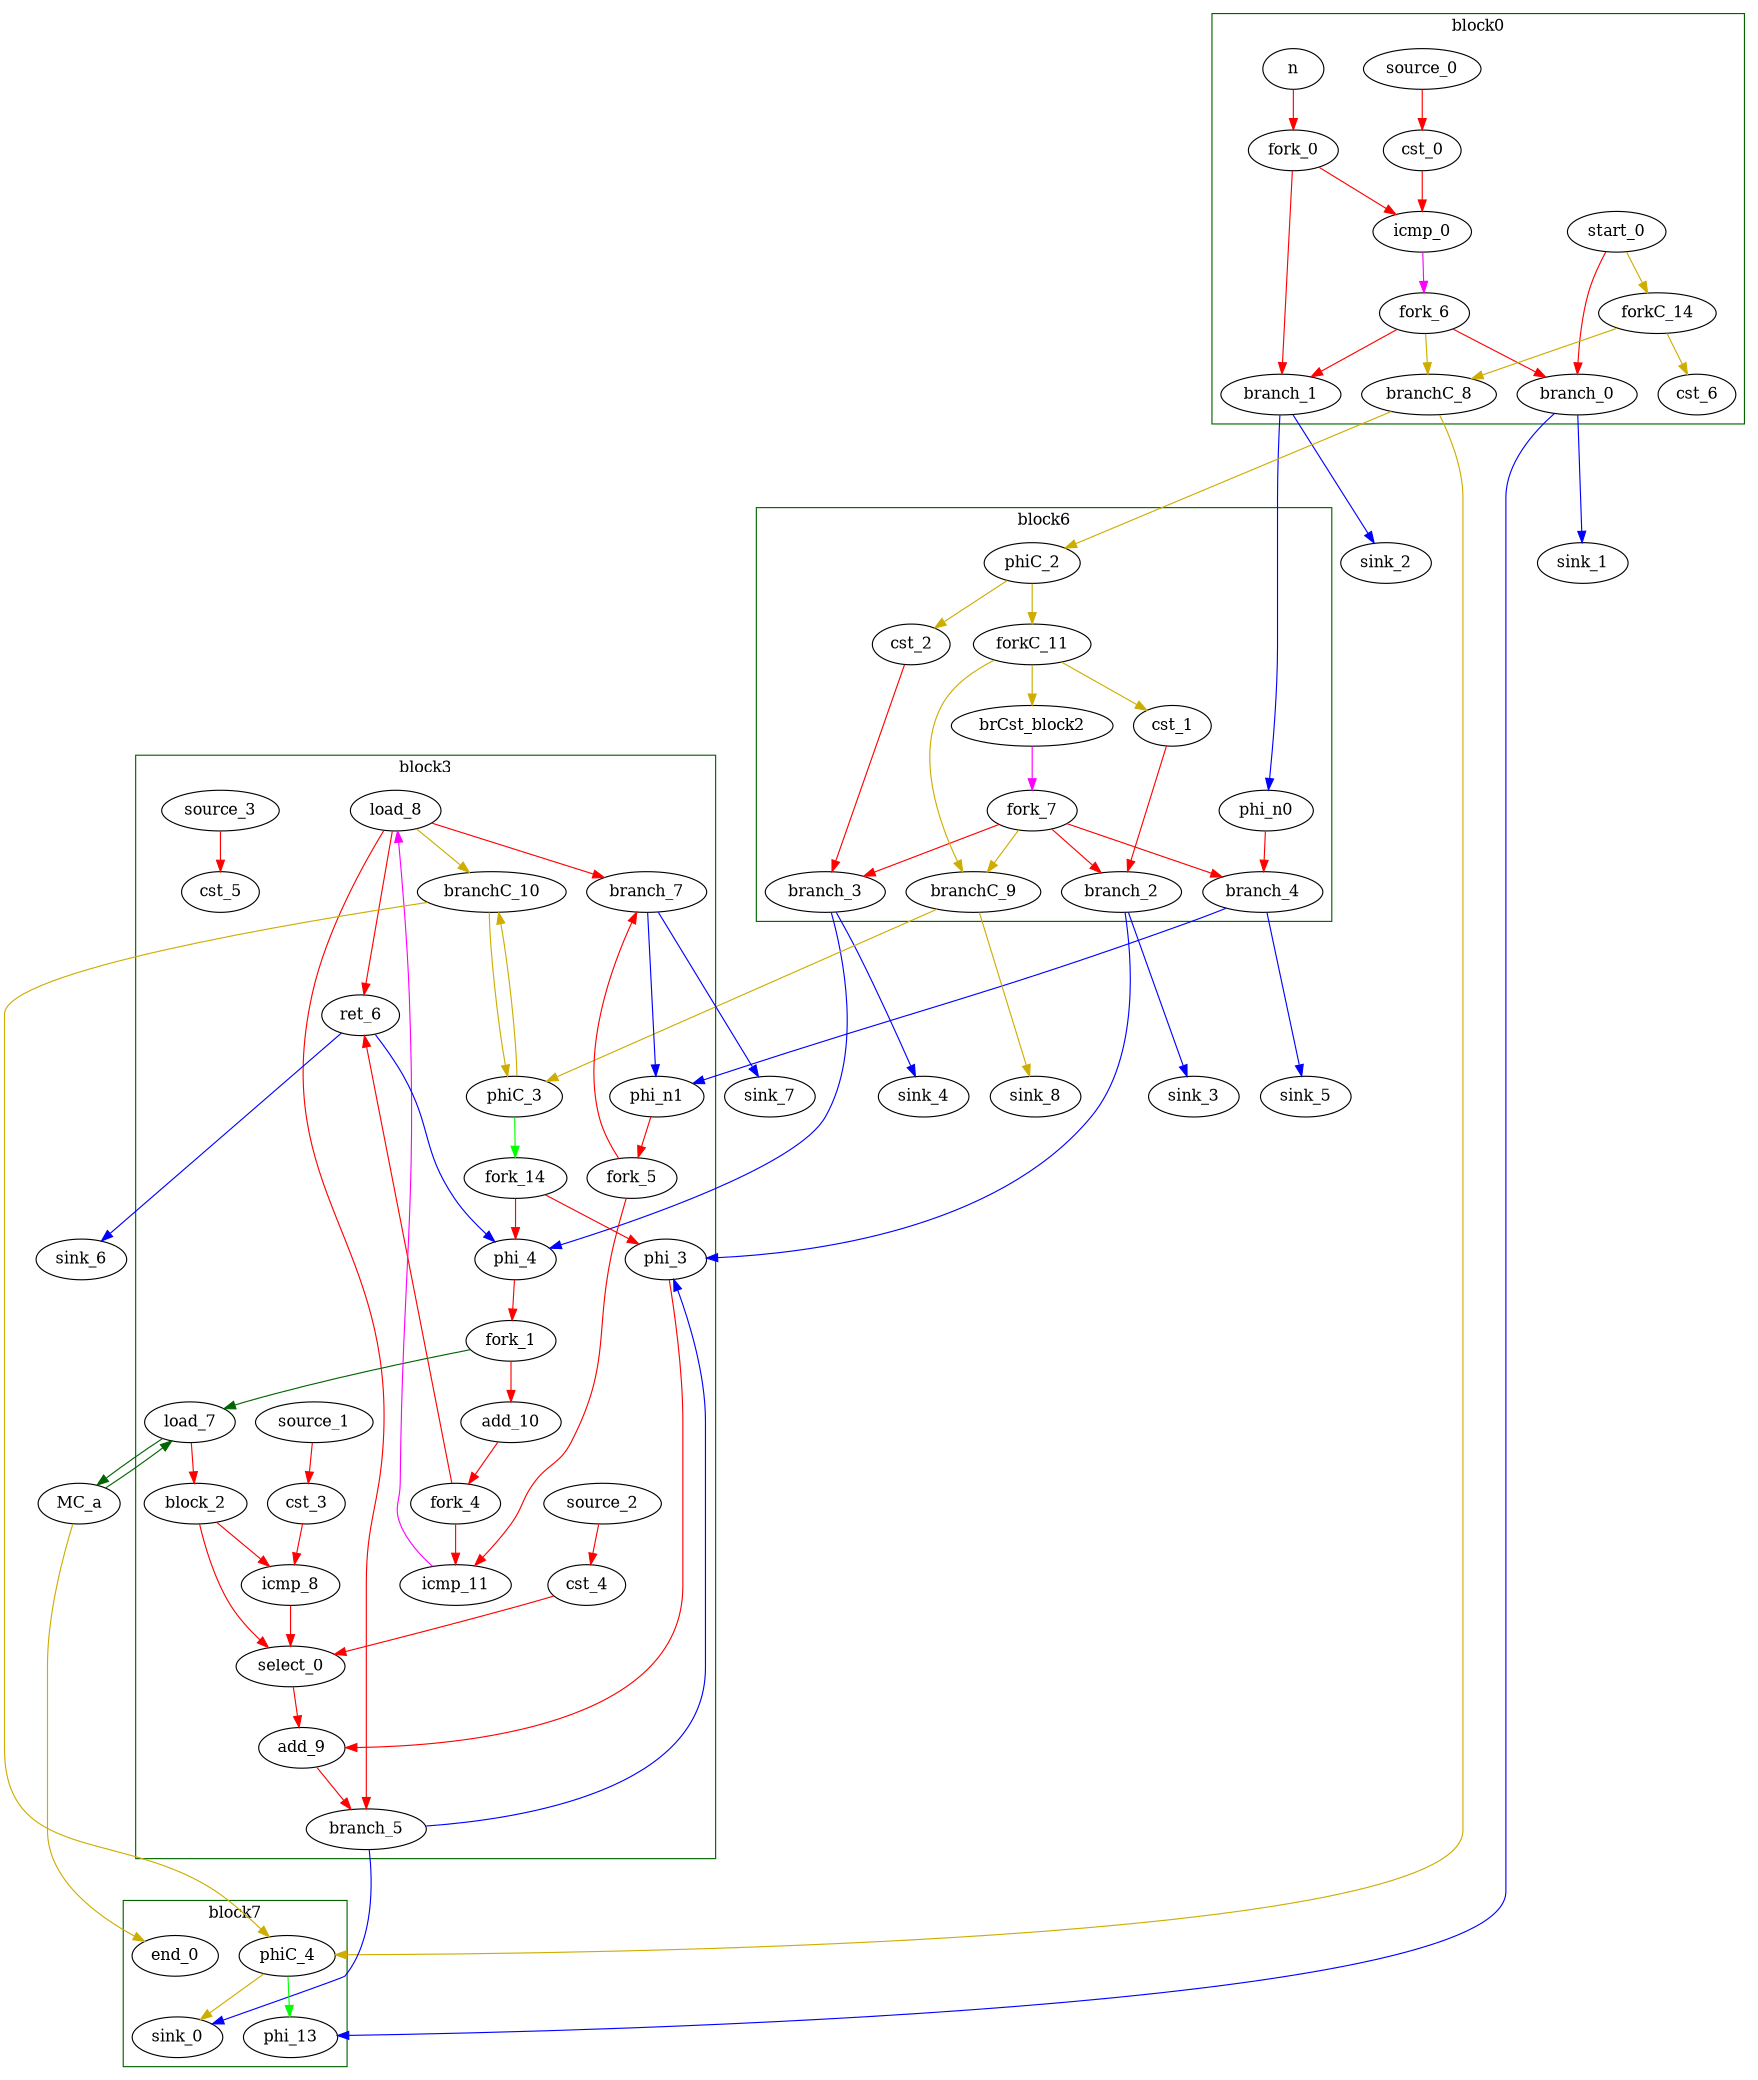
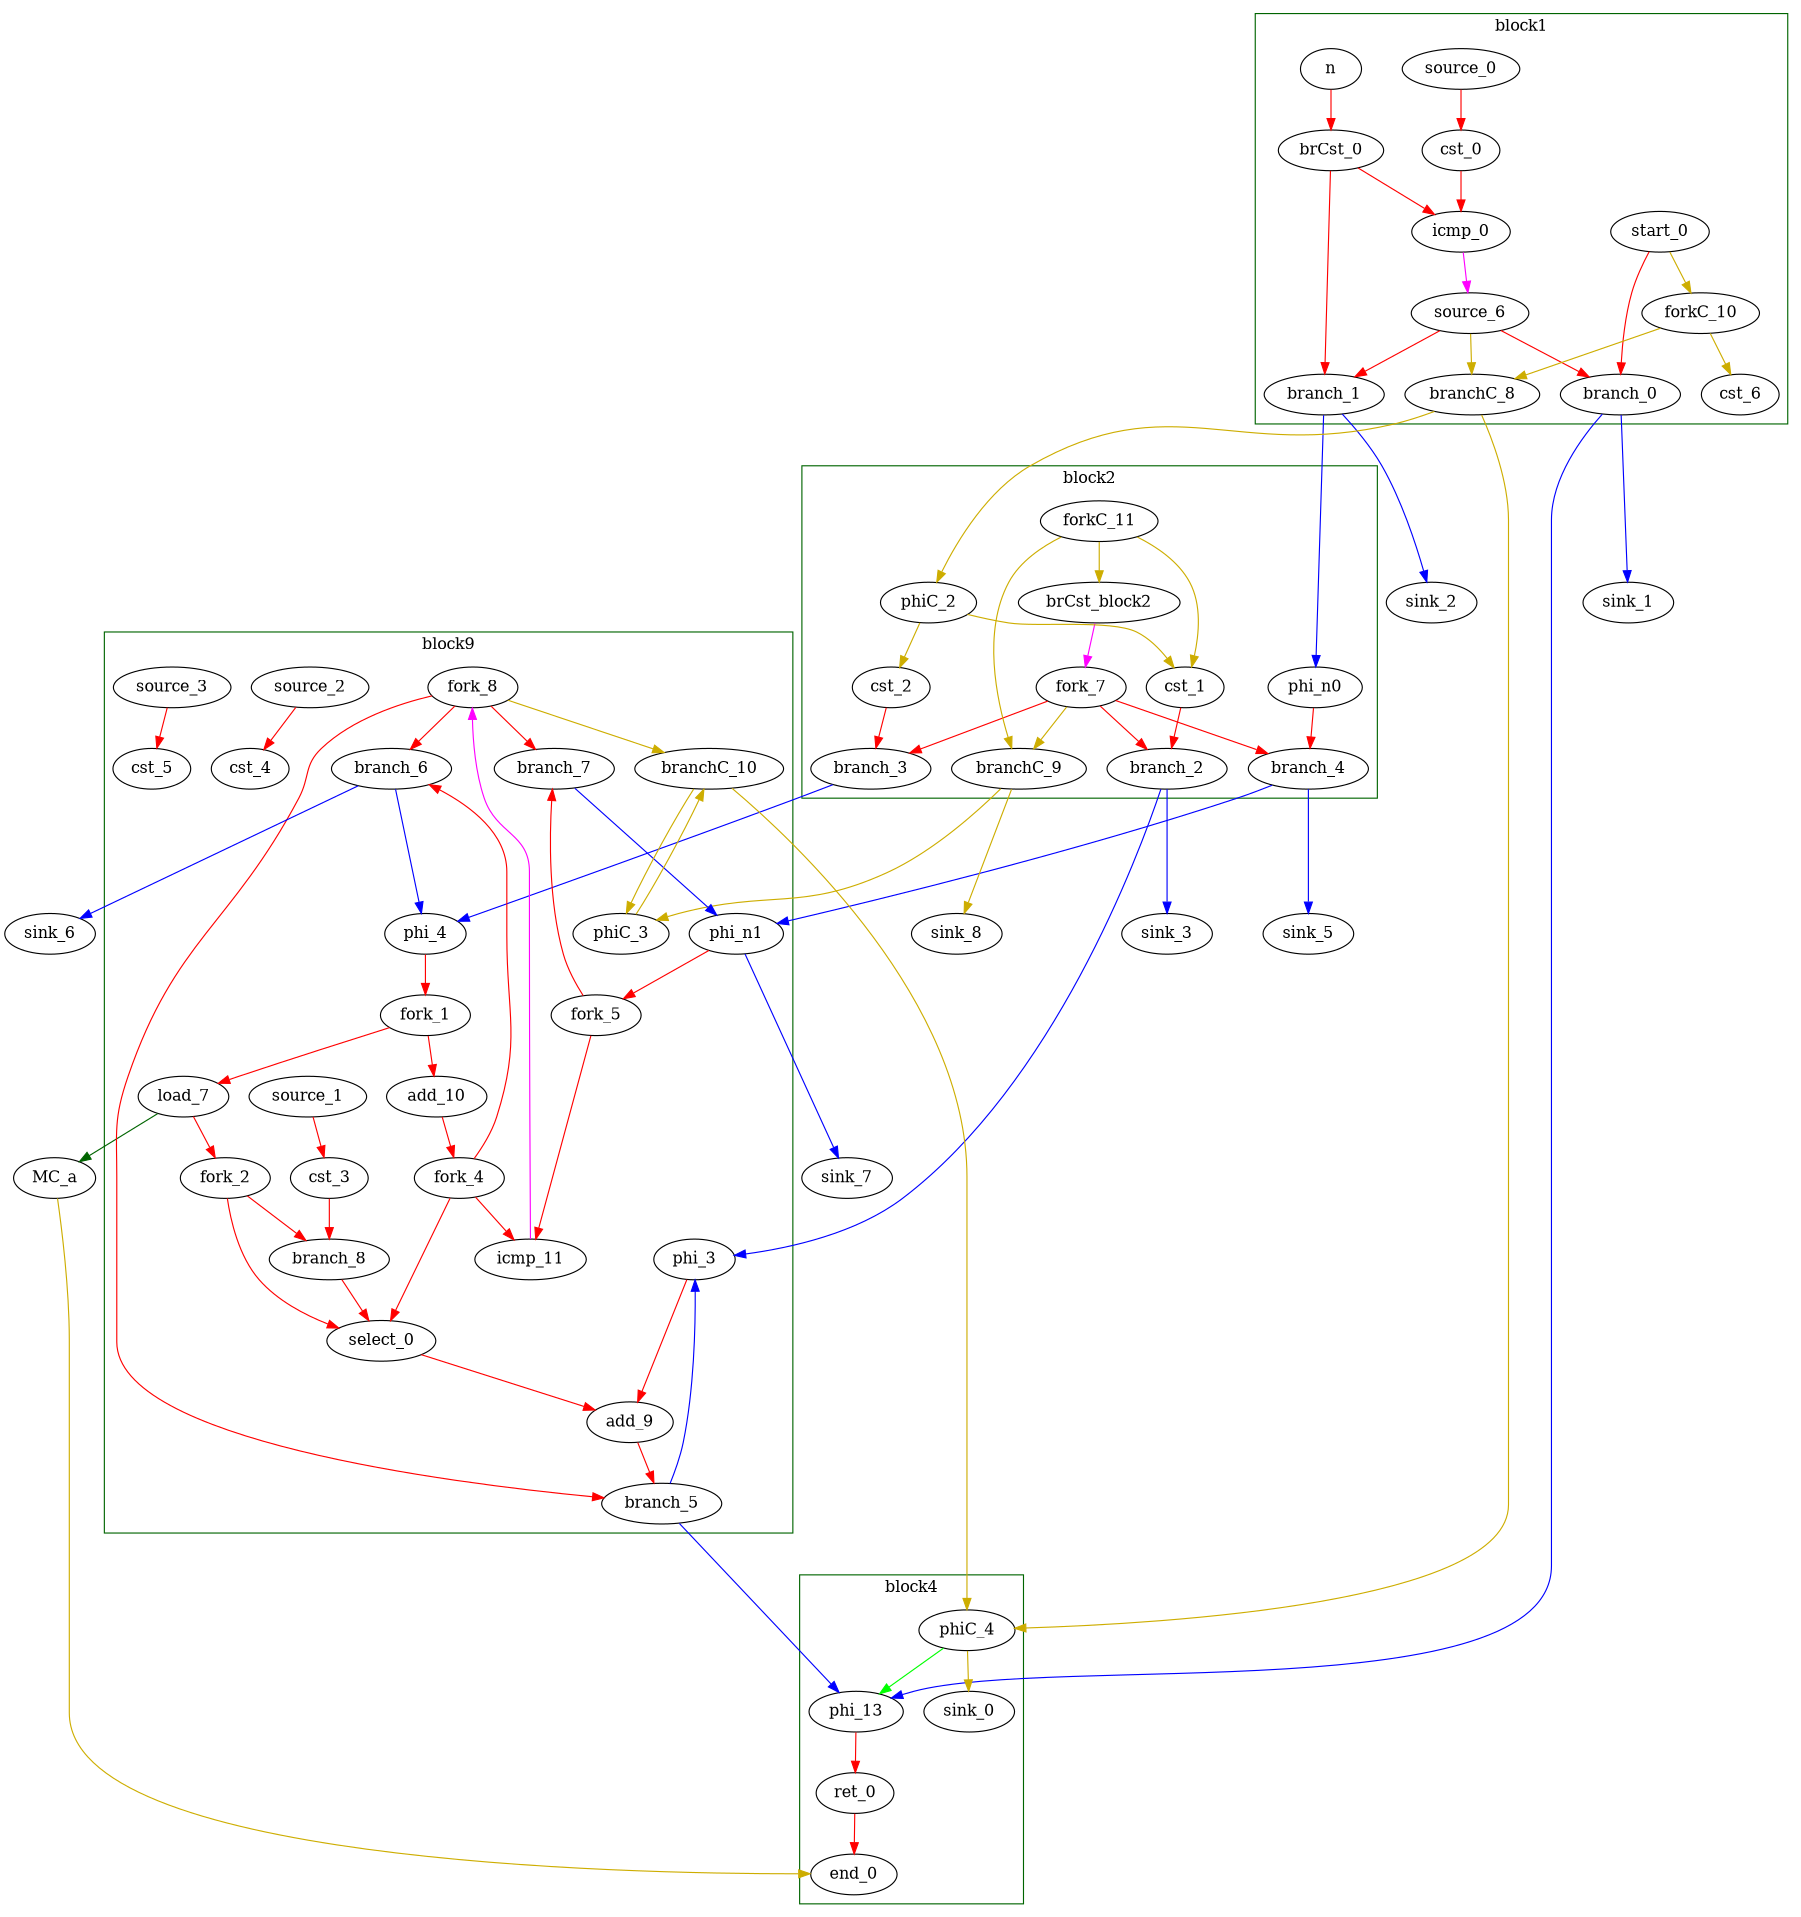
cluster "block0": label "block0" -> "block1"
node "fork_0": label "fork_0" -> "brCst_0"
node "fork_6": label "fork_6" -> "source_6"
node "forkC_14": label "forkC_14" -> "forkC_10"
cluster "block6": label "block6" -> "block2"
edge "phiC_2" -> "forkC_11": now "phiC_2" -> "cst_1"
cluster "block3": label "block3" -> "block9"
node "load_8": label "load_8" -> "fork_8"
edge "branch_7" -> "sink_7": now "phi_n1" -> "sink_7"
node "ret_6": label "ret_6" -> "branch_6"
node "sink_4": removed
node "fork_14": removed
edge "fork_1" -> "load_7": color darkgreen -> red
edge "MC_a" -> "load_7": removed
node "block_2": label "block_2" -> "fork_2"
node "icmp_8": label "icmp_8" -> "branch_8"
edge "cst_4" -> "select_0": now "fork_4" -> "select_0"
node "ret_0": added
cluster "block7": label "block7" -> "block4"
edge "branch_5" -> "sink_0": now "branch_5" -> "phi_13"
